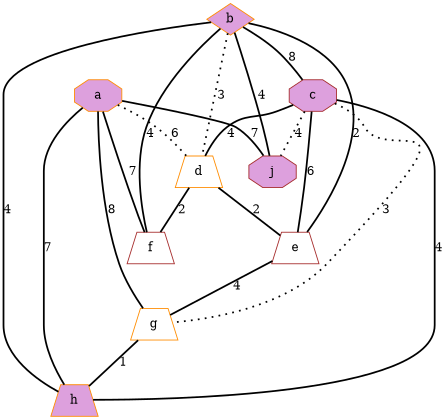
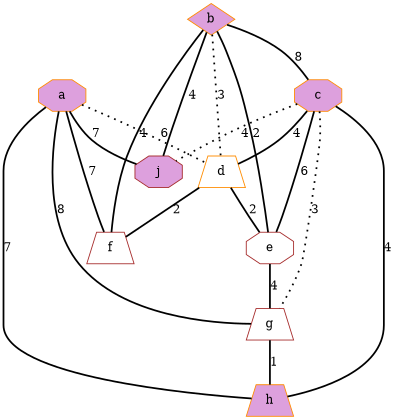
node "c": color brown -> darkorange
edge "b" -- "h": removed, label "4"
node "e": shape trapezium -> octagon
node "g": color darkorange -> brown
